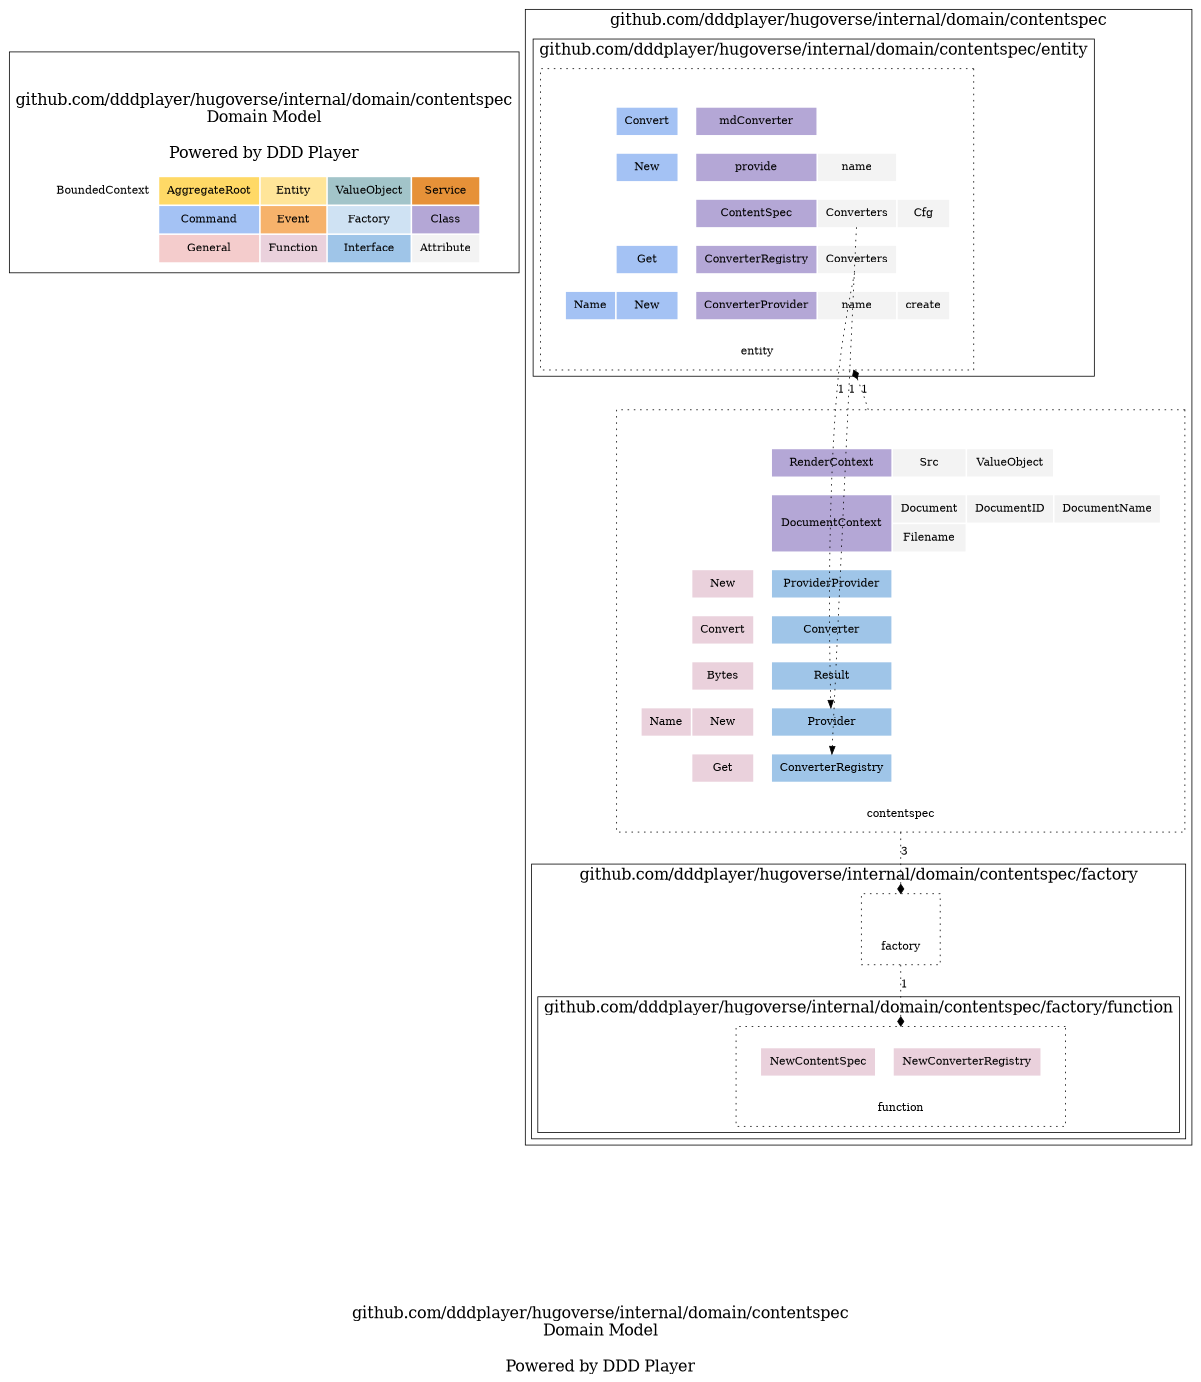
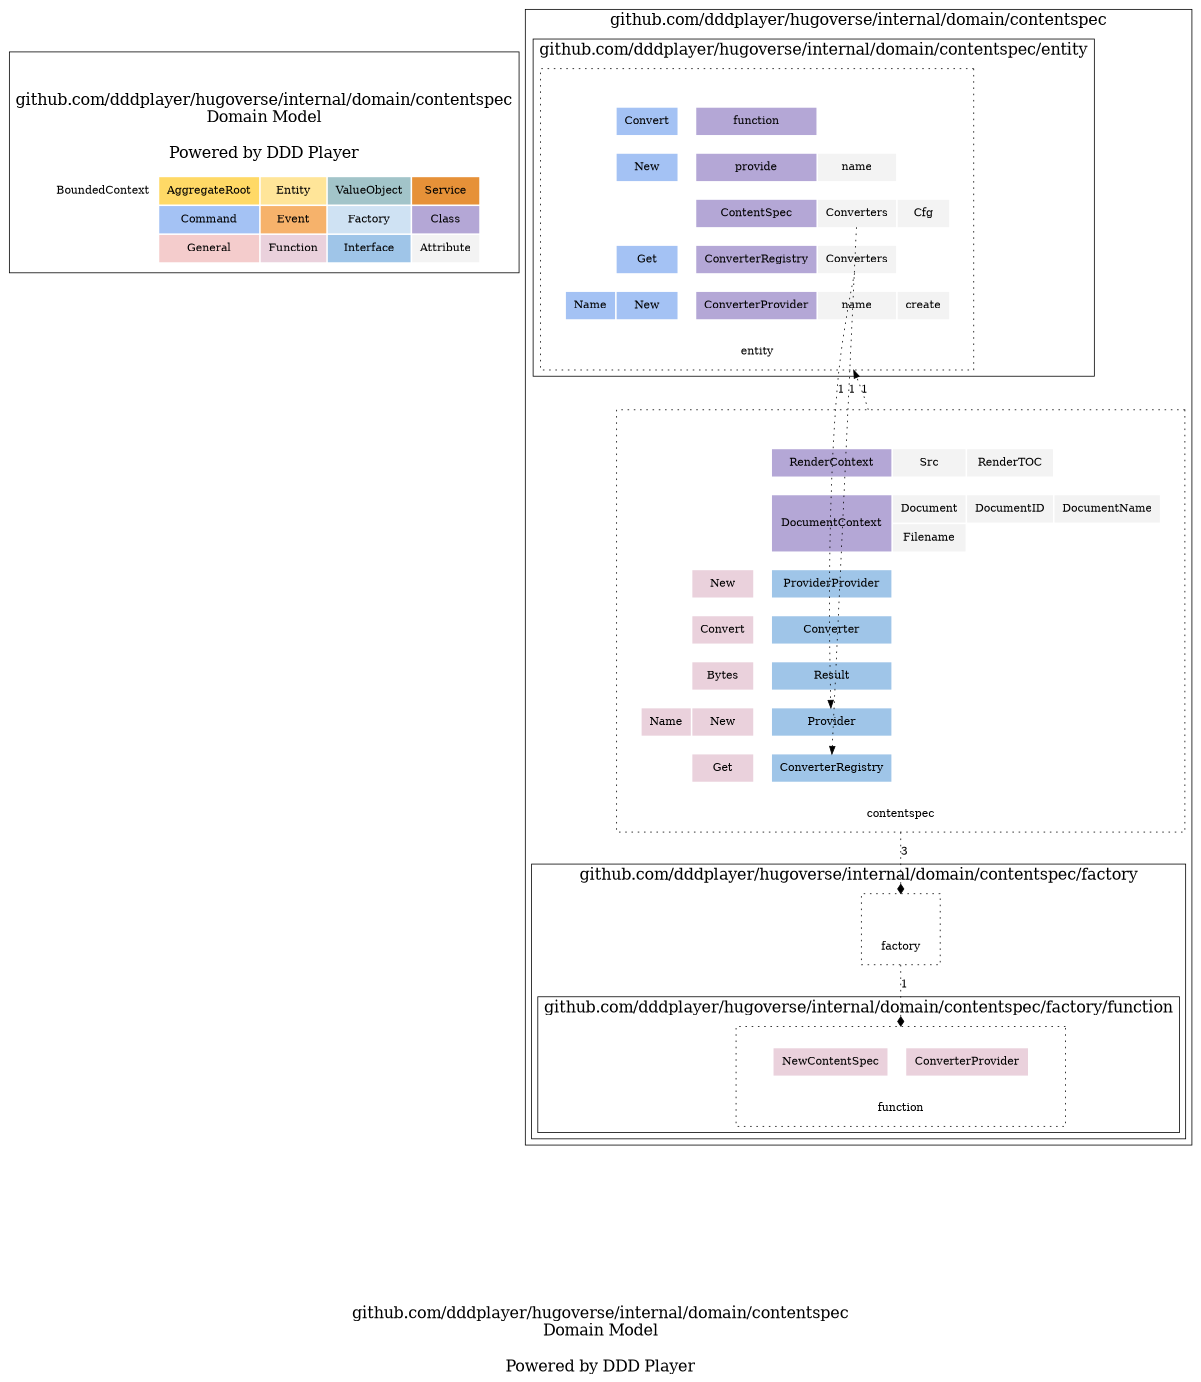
node "Convert": text "mdConverter" -> "function"
edge "RenderContext" -> "Convert": arrowhead diamond -> normal
node "RenderContext": text "ValueObject" -> "RenderTOC"
node "NewContentSpec": text "NewConverterRegistry" -> "ConverterProvider"
